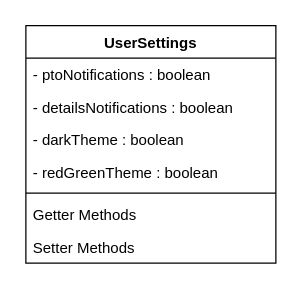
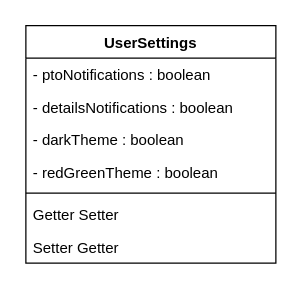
node "Getter Methods": label "Getter Methods" -> "Getter Setter"
node "Setter Methods": label "Setter Methods" -> "Setter Getter"
